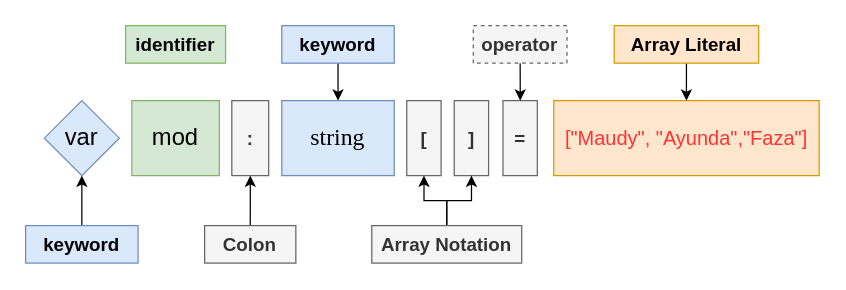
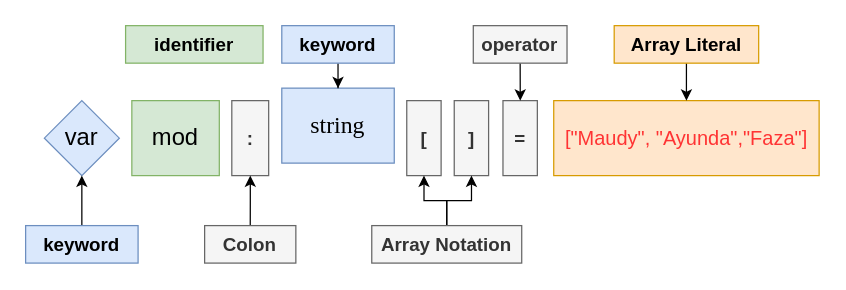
node "identifier": size 100x38 -> 138x38
node "operator": style dashed -> solid
node "string": moved (338, 138) -> (338, 126)
